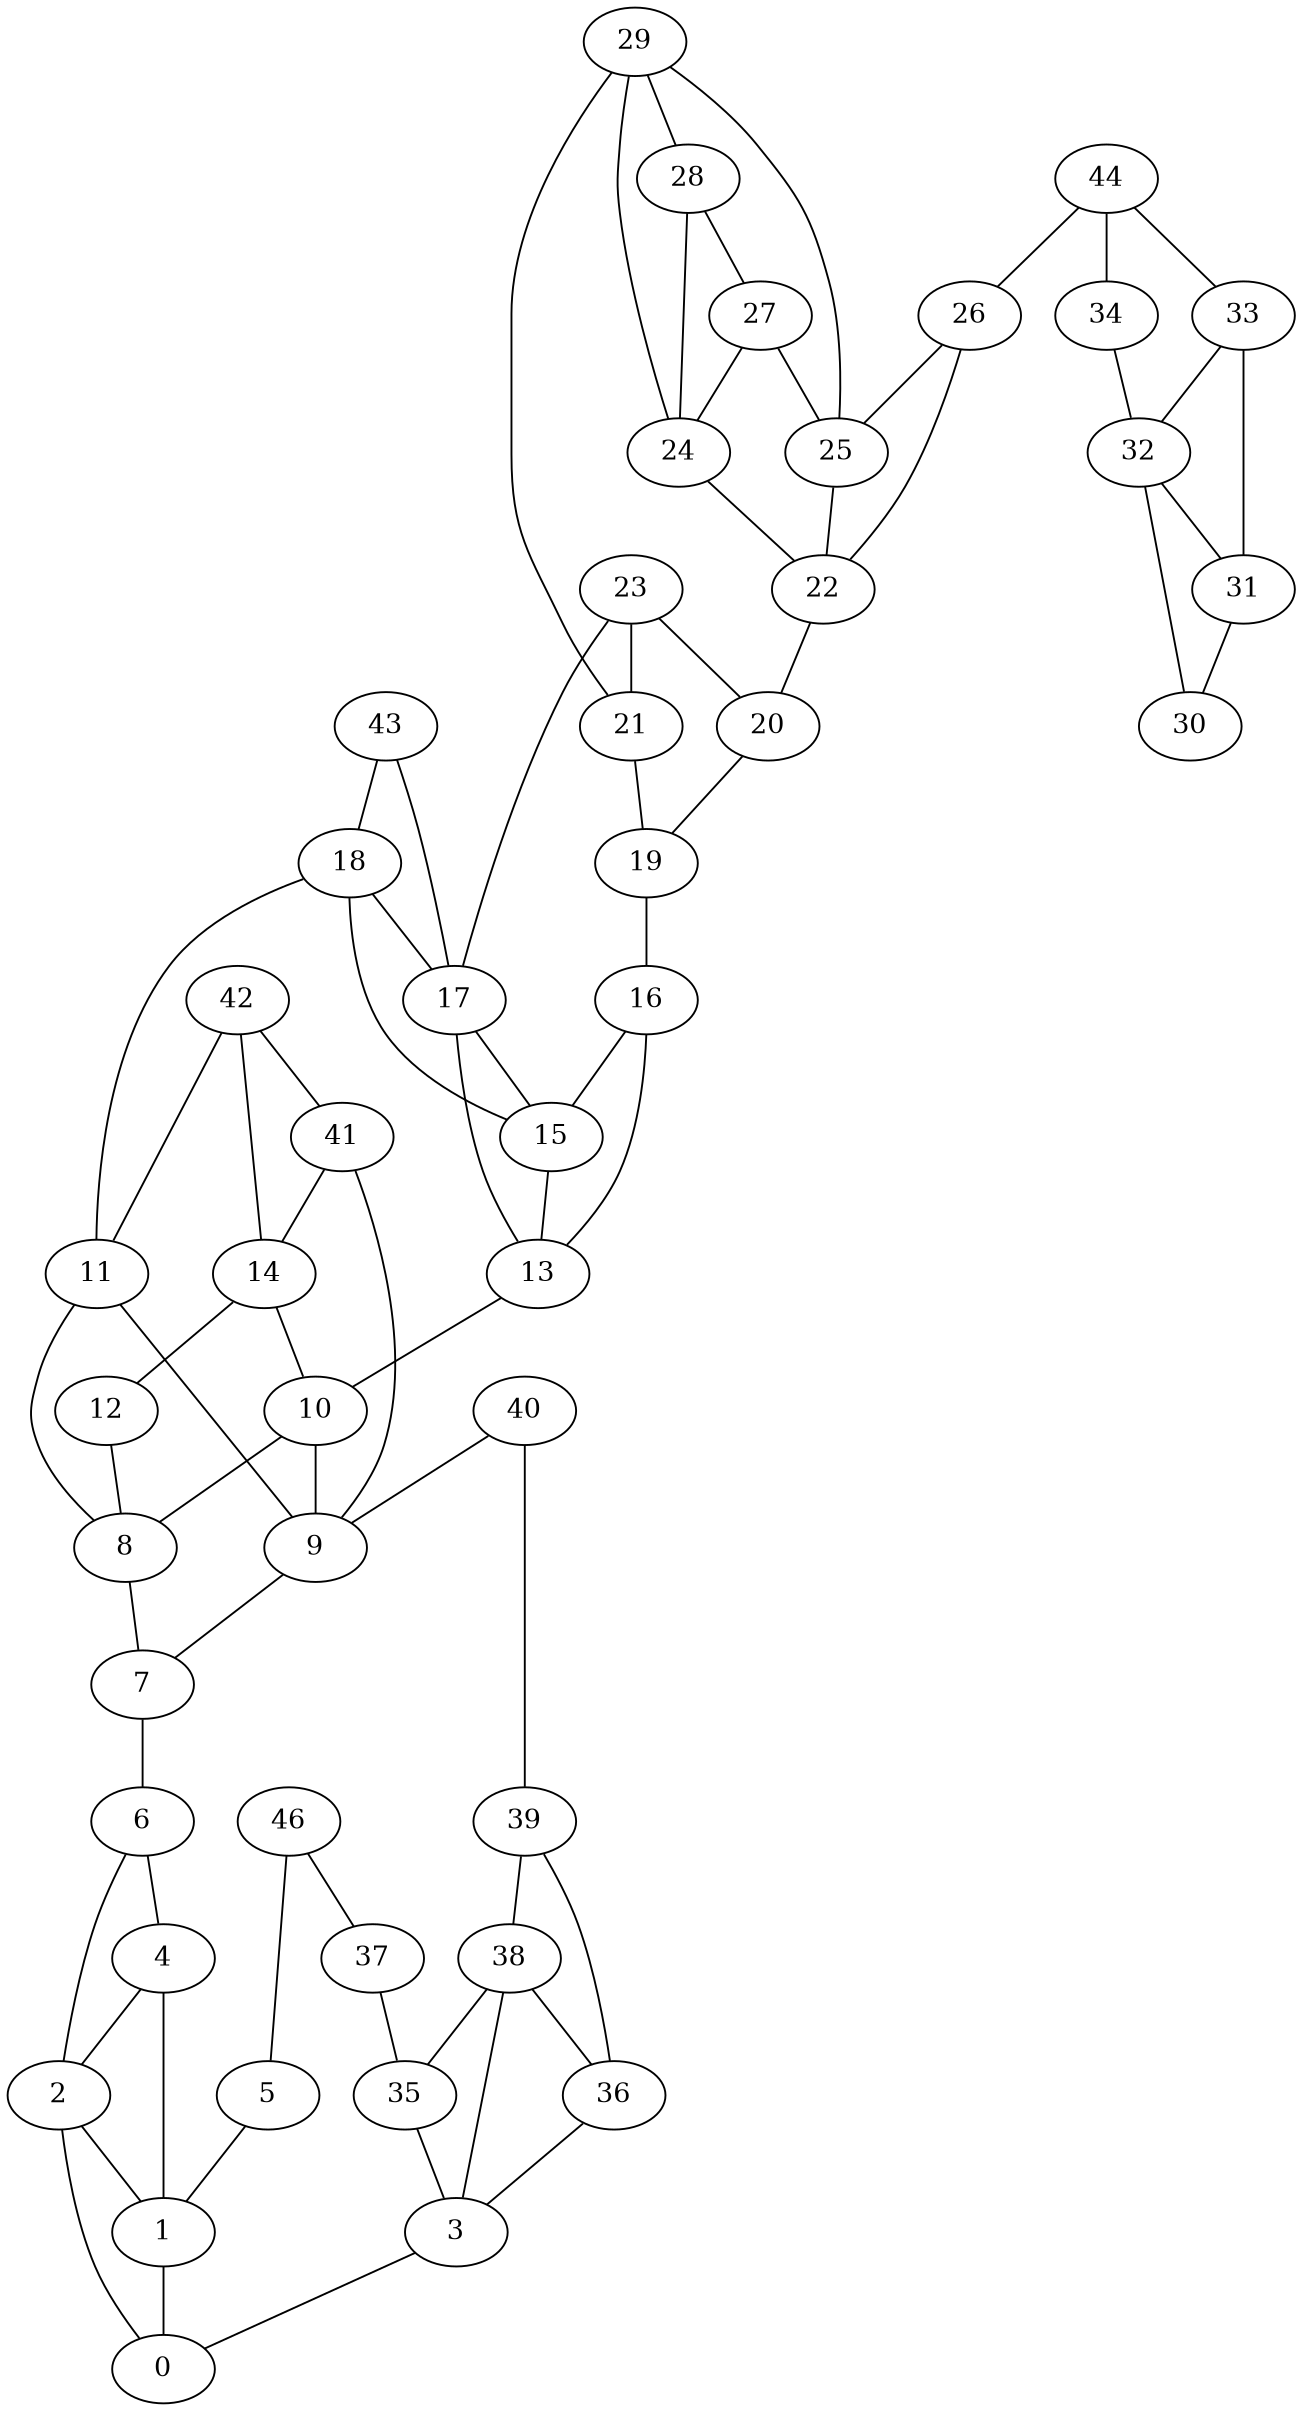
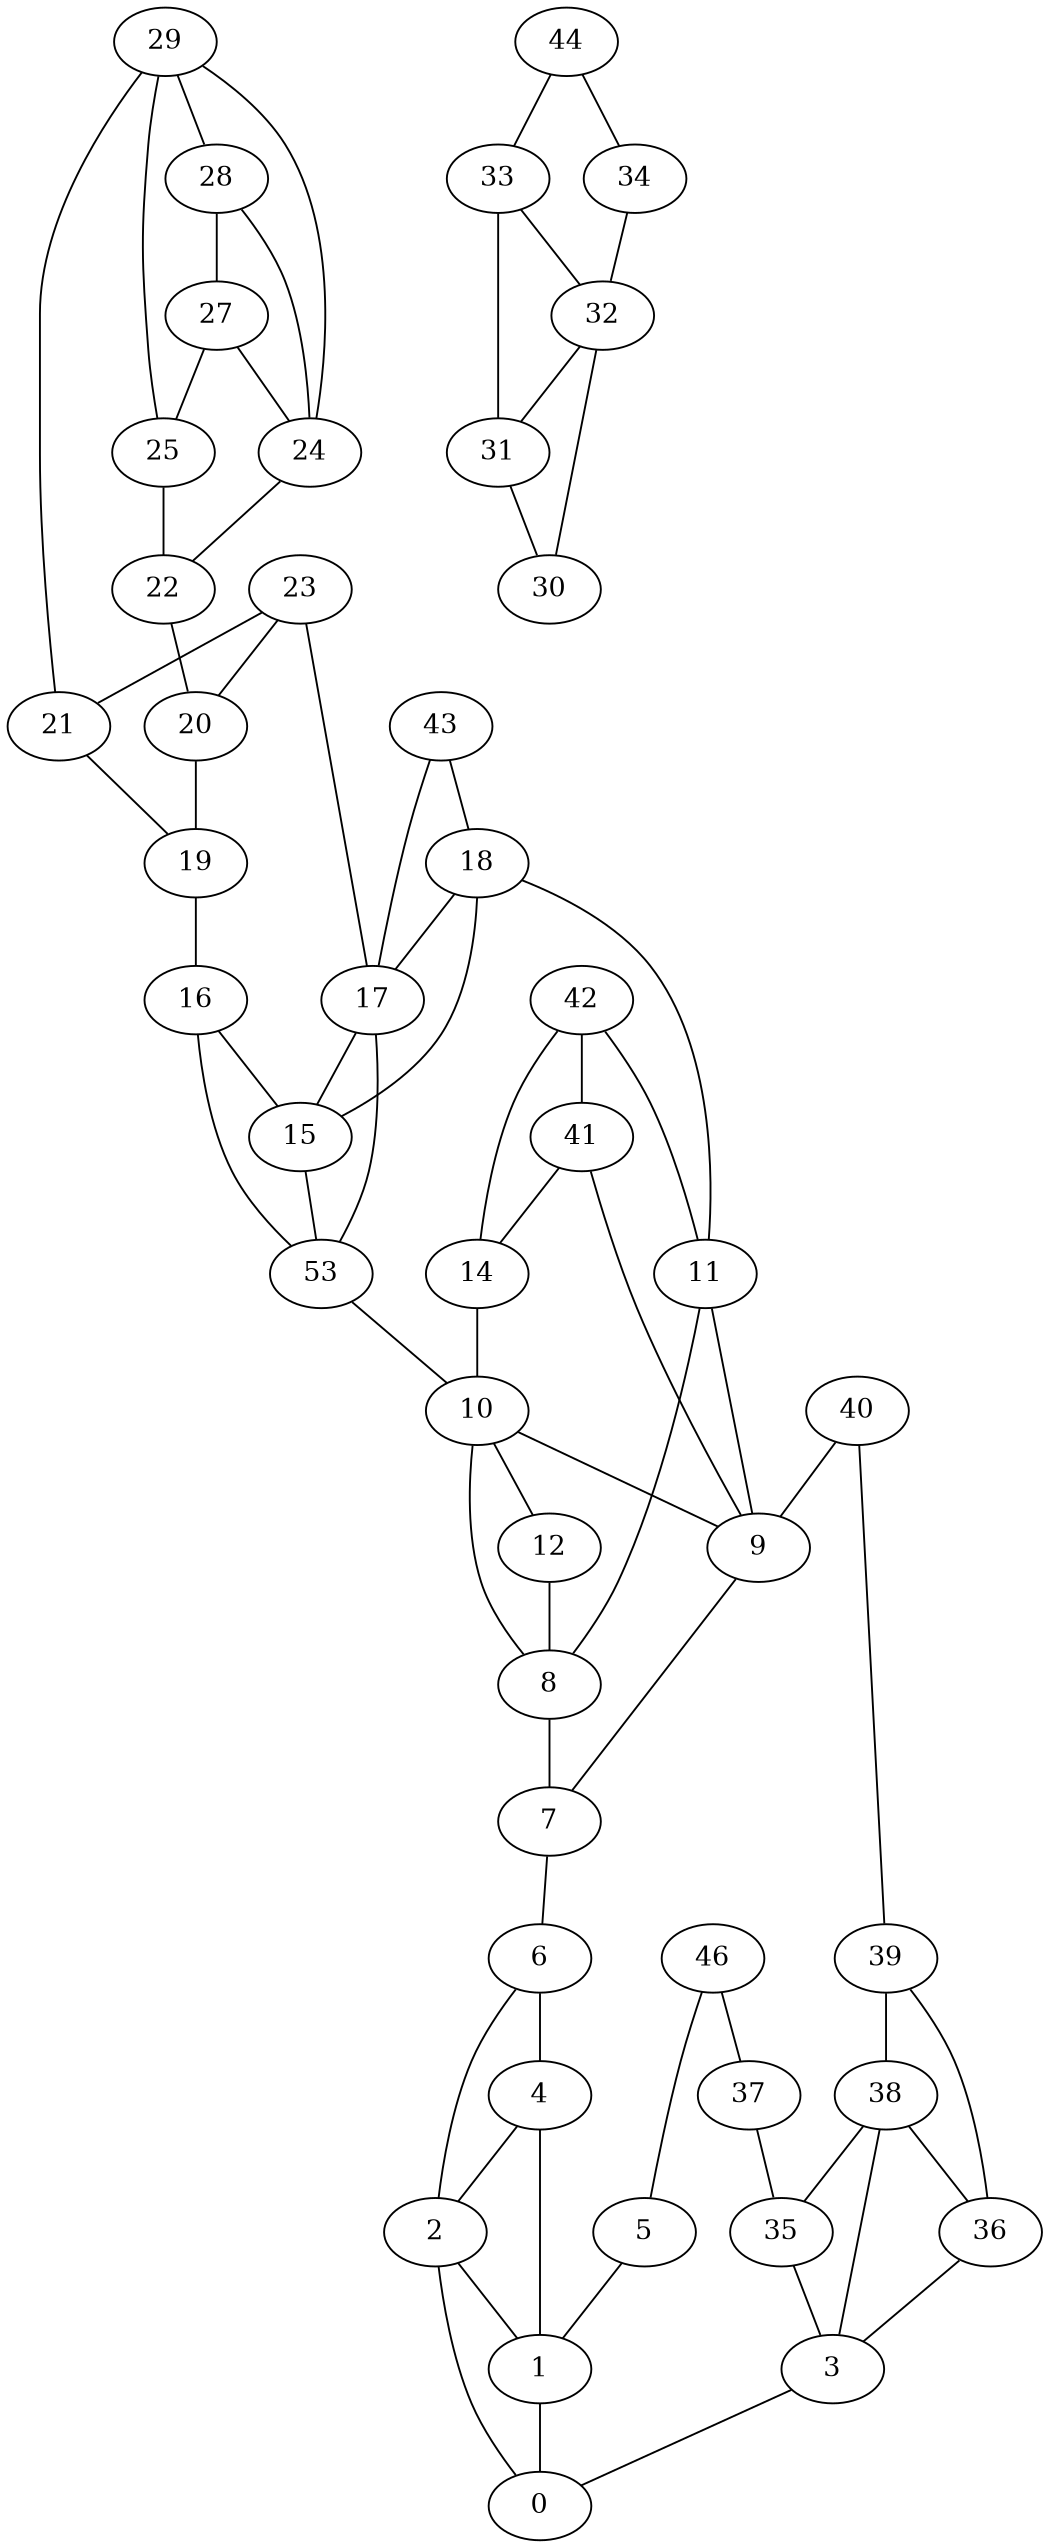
node "26": removed
node "13": label "13" -> "53"
edge "14" -- "12": now "10" -- "12"
